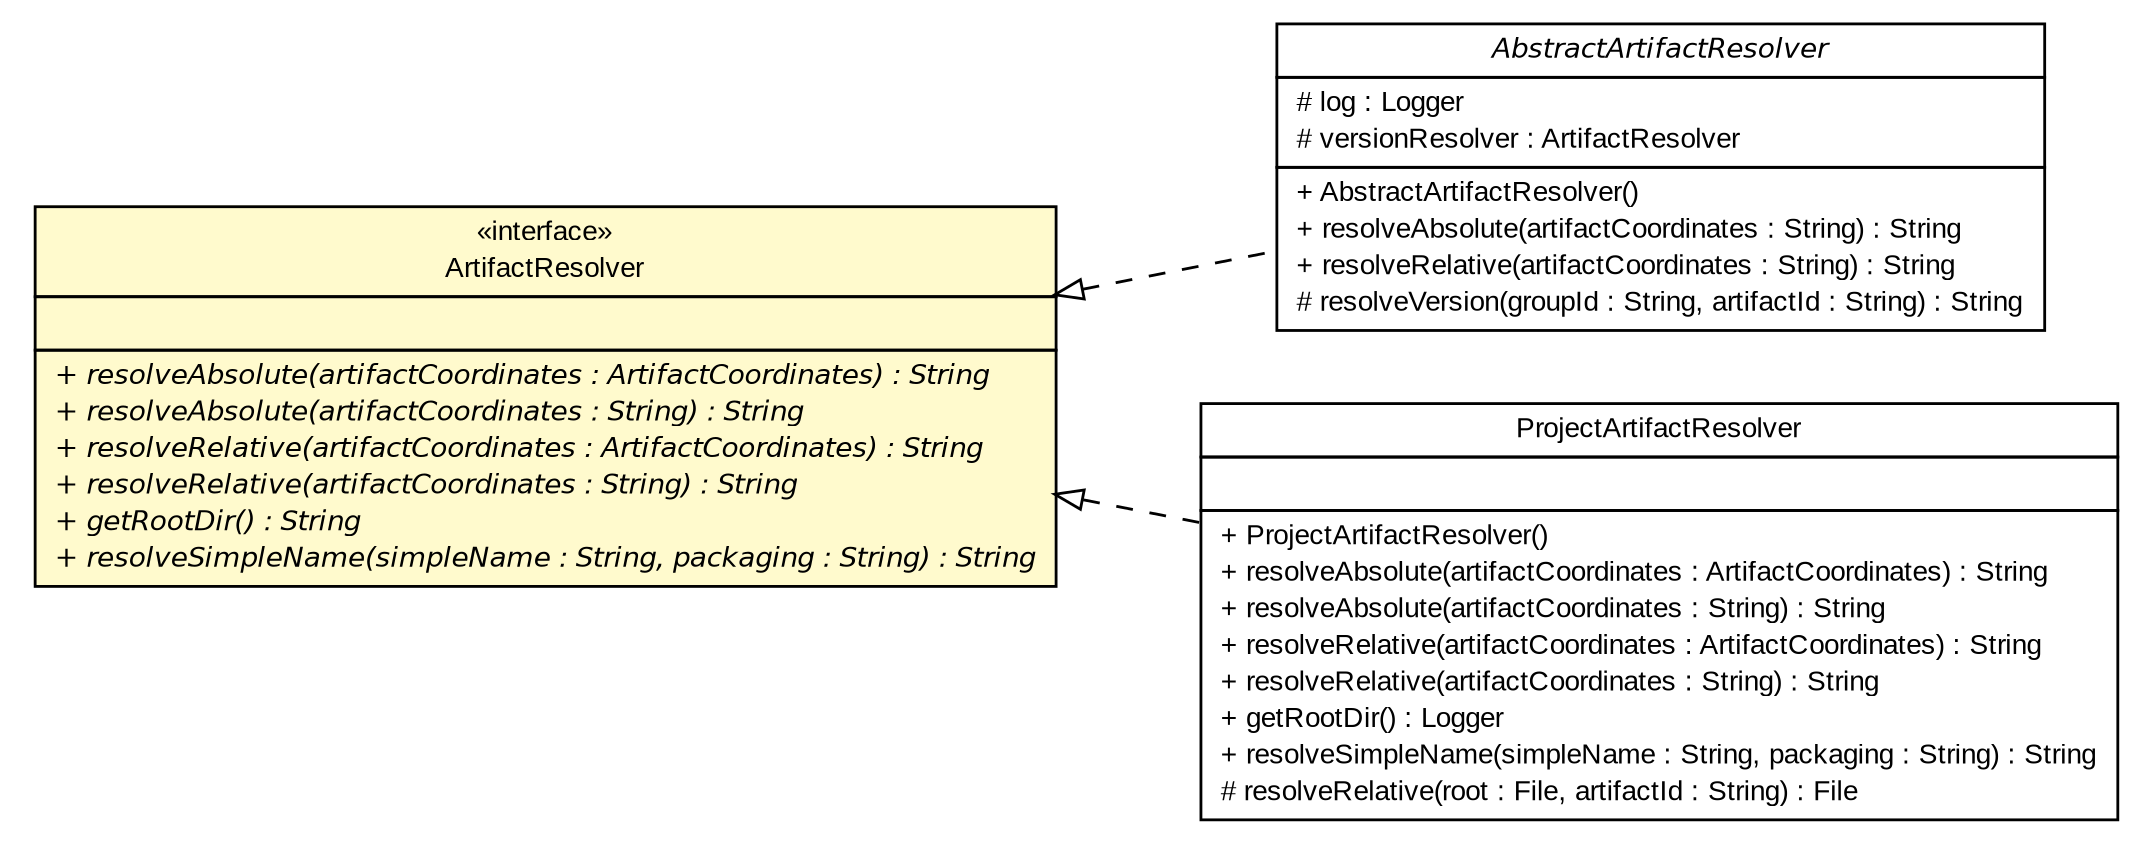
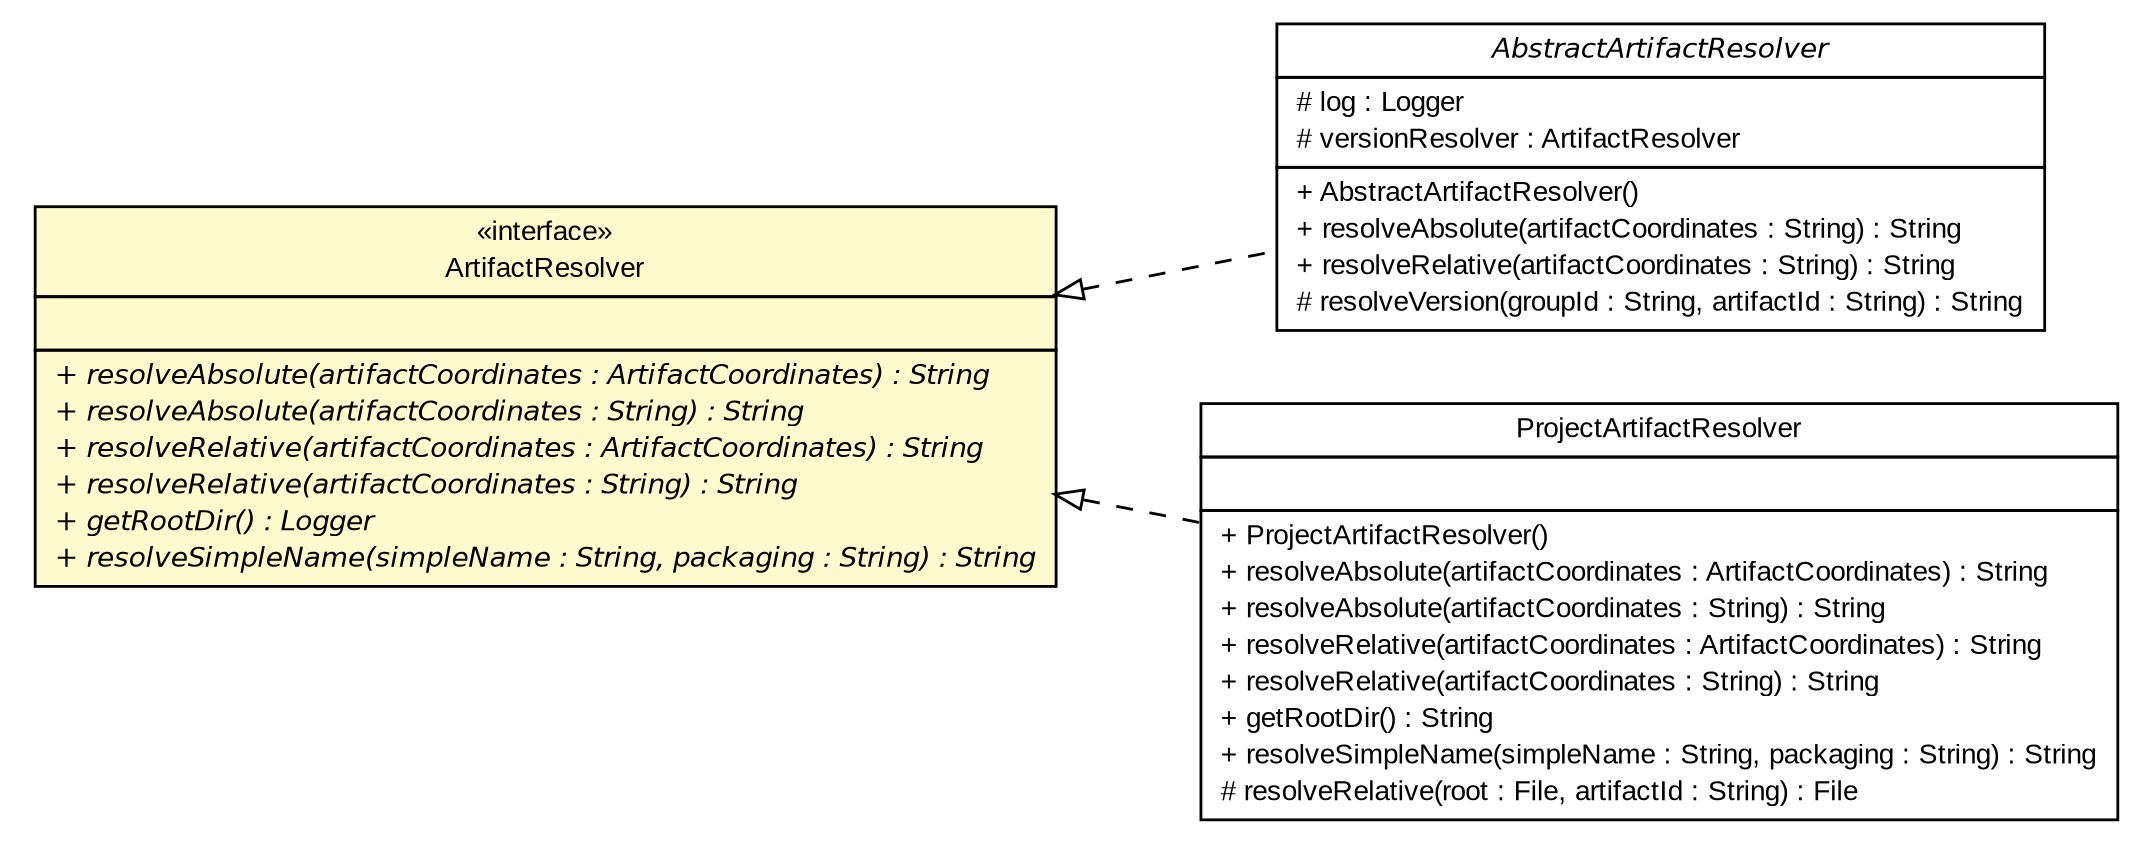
node "ArtifactResolver": text "+ getRootDir() : String" -> "+ getRootDir() : Logger"
node "ProjectArtifactResolver": text "+ getRootDir() : Logger" -> "+ getRootDir() : String"
